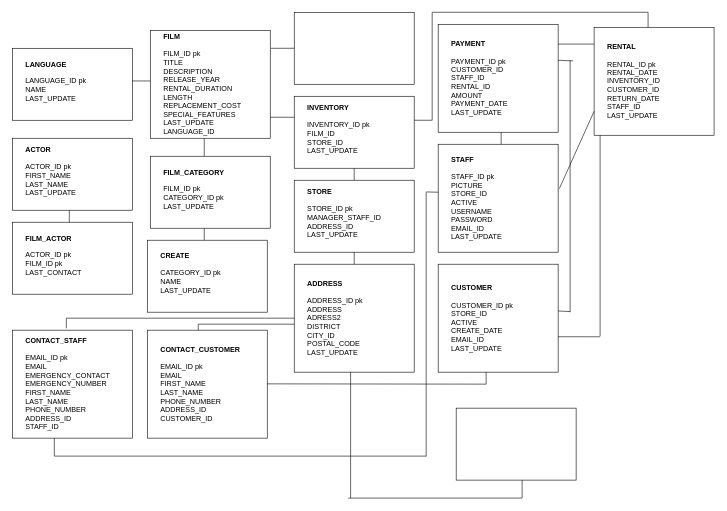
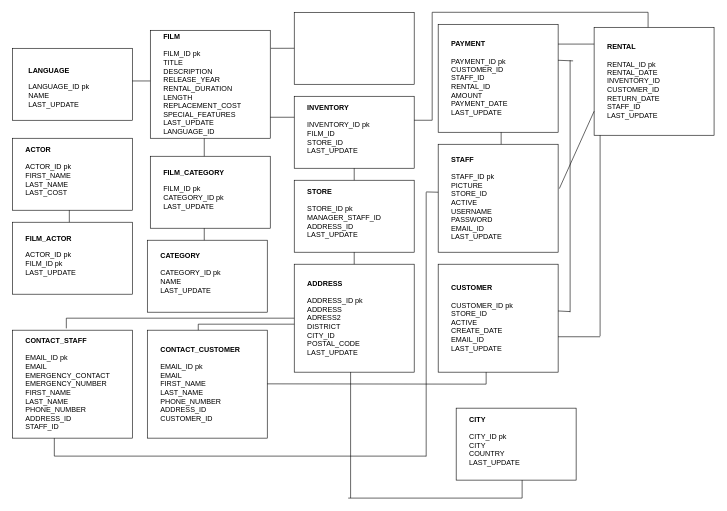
node "LANGUAGE LANGUAGE_ID pk NAME LAST_UPDATE": moved (69, 81) -> (72, 87)
node "ACTOR ACTOR_ID pk FIRST_NAME LAST_NAME LAST_UPDATE": label "ACTOR ACTOR_ID pk FIRST_NAME LAST_NAME LAST_UPDATE" -> "ACTOR ACTOR_ID pk FIRST_NAME LAST_NAME LAST_COST"
node "FILM_ACTOR ACTOR_ID pk FILM_ID pk LAST_CONTACT": label "FILM_ACTOR ACTOR_ID pk FILM_ID pk LAST_CONTACT" -> "FILM_ACTOR ACTOR_ID pk FILM_ID pk LAST_UPDATE"
node "CREATE CATEGORY_ID pk NAME LAST_UPDATE": label "CREATE CATEGORY_ID pk NAME LAST_UPDATE" -> "CATEGORY CATEGORY_ID pk NAME LAST_UPDATE"
node "CITY CITY_ID pk CITY COUNTRY LAST_UPDATE": added
